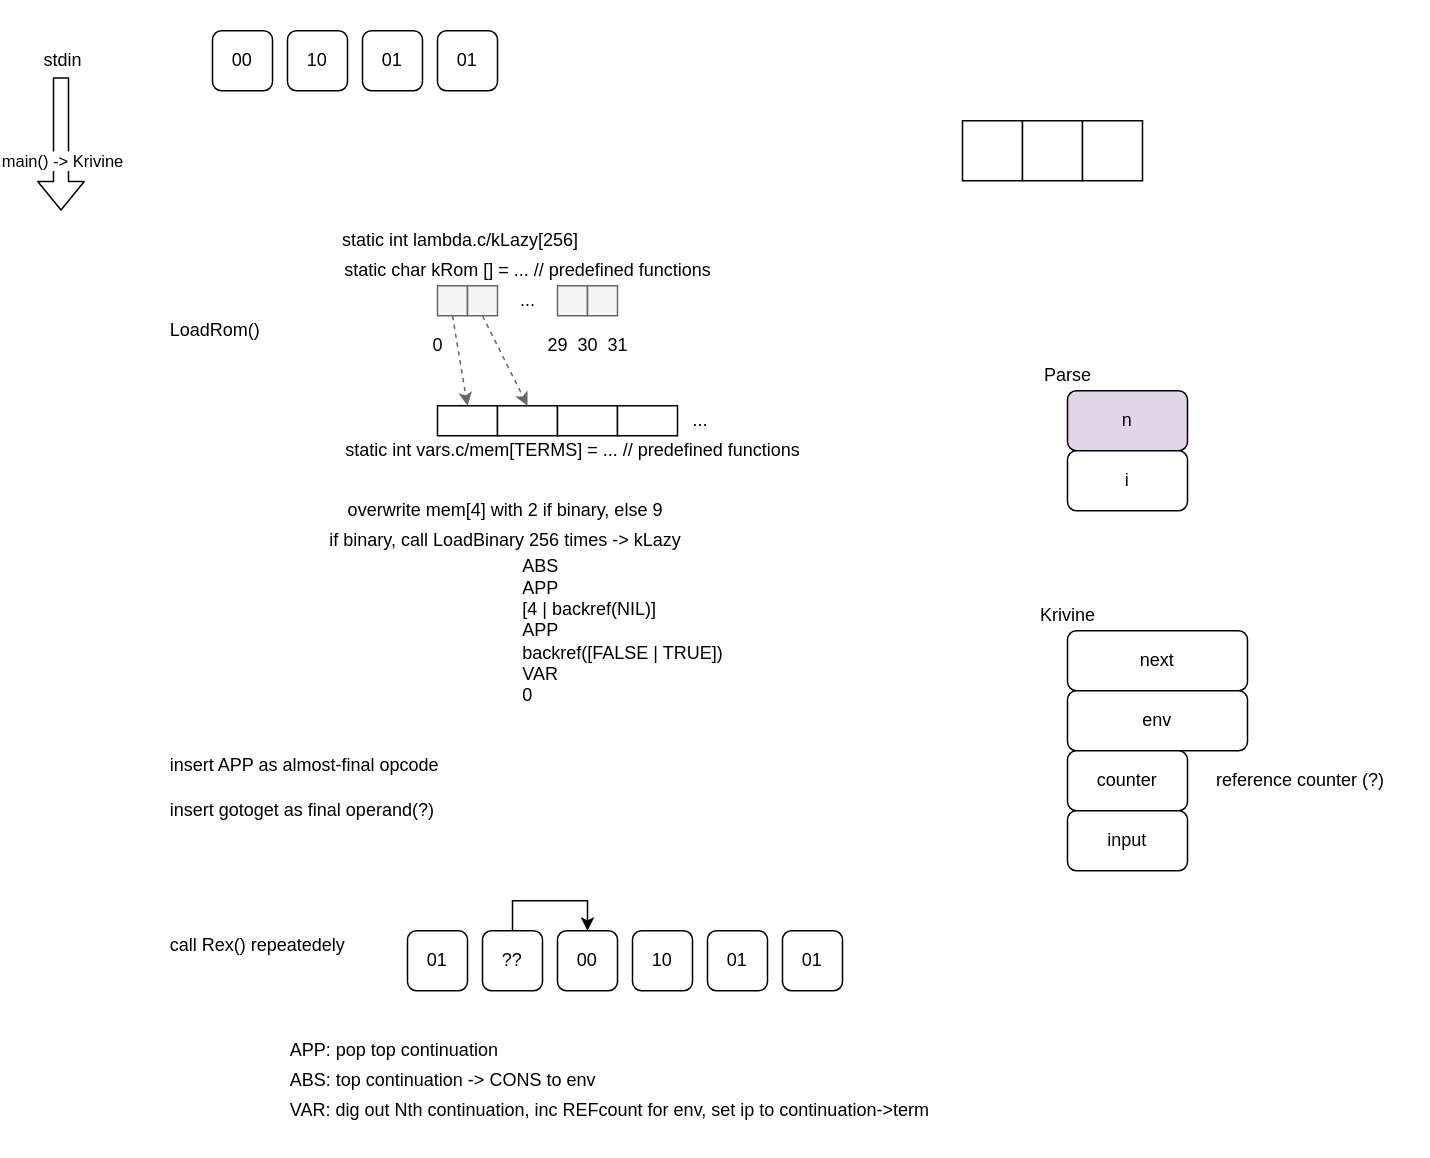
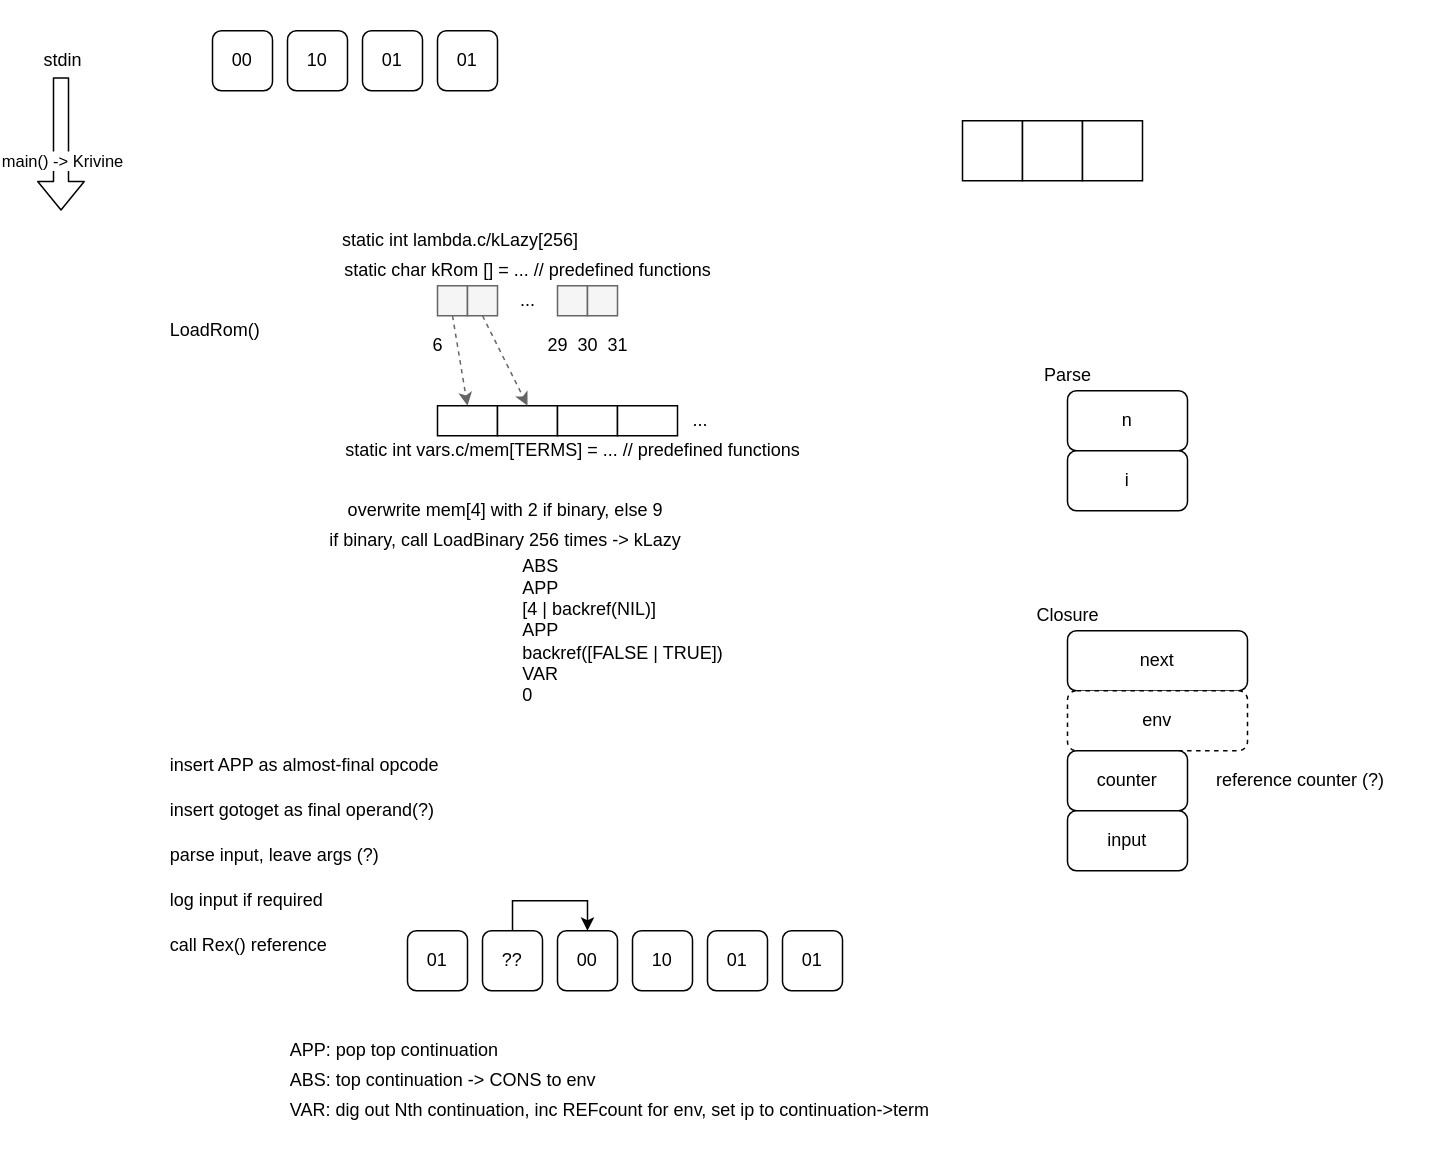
node "0": label "0" -> "6"
node "n": fillcolor #e1d5e7 -> #ffffff
node "Krivine": label "Krivine" -> "Closure"
node "env": style solid -> dashed
node "parse input, leave args (?)": added
node "log input if required": added
node "call Rex() repeatedely": label "call Rex() repeatedely" -> "call Rex() reference"
